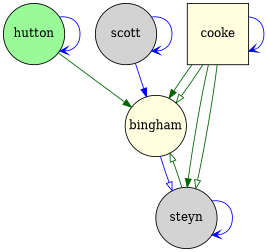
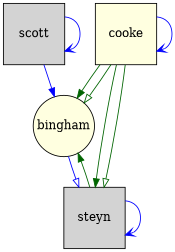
node "hutton": removed
node "scott": shape circle -> box
edge "steyn" -> "bingham": arrowhead onormal -> normal
node "steyn": shape circle -> box
